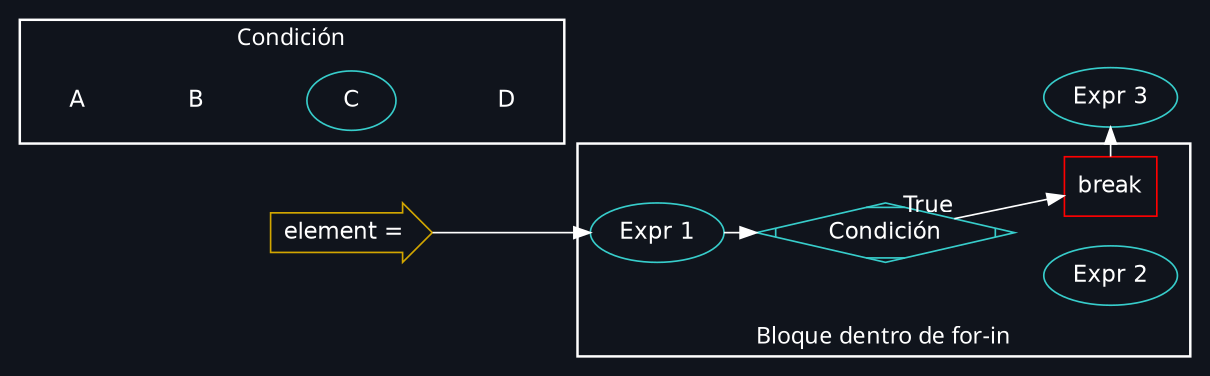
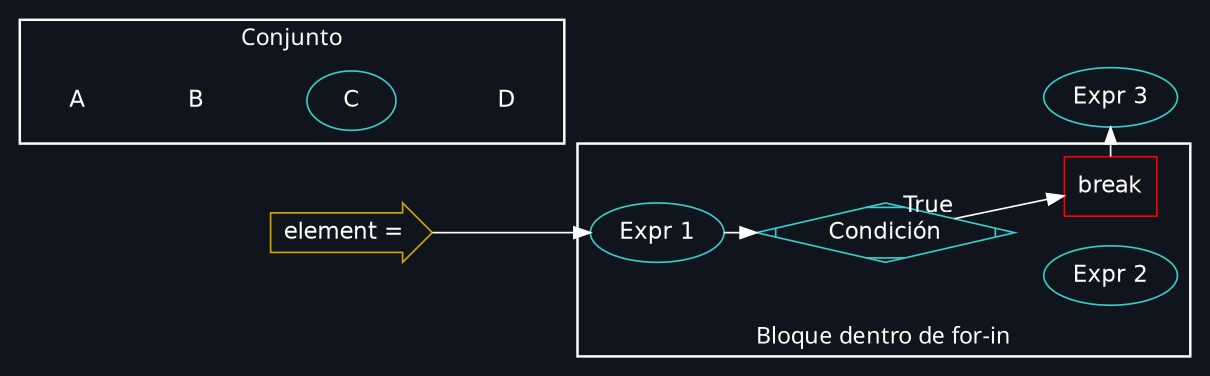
cluster "Condición": label "Condición" -> "Conjunto"
